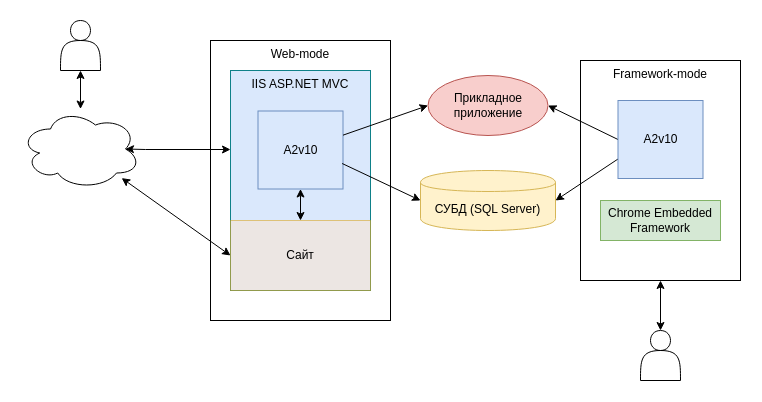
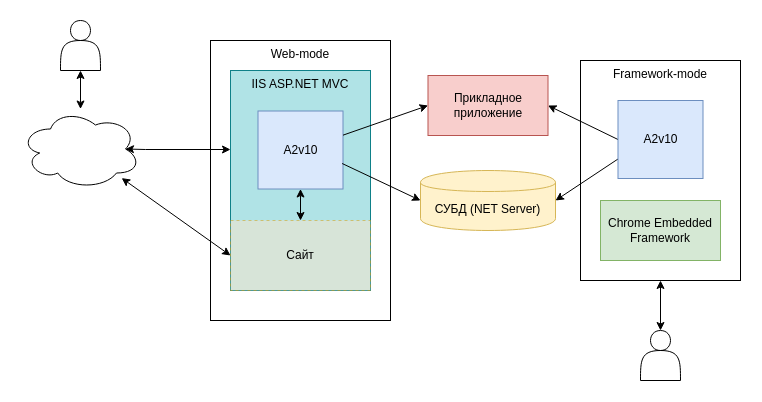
node "IIS ASP.NET MVC": fillcolor #dae8fc -> #b0e3e6
node "Прикладное приложение": shape ellipse -> rectangle
node "СУБД (SQL Server)": label "СУБД (SQL Server)" -> "СУБД (NET Server)"
node "Chrome Embedded Framework": size 120x40 -> 120x60
node "Сайт": style solid -> dashed
